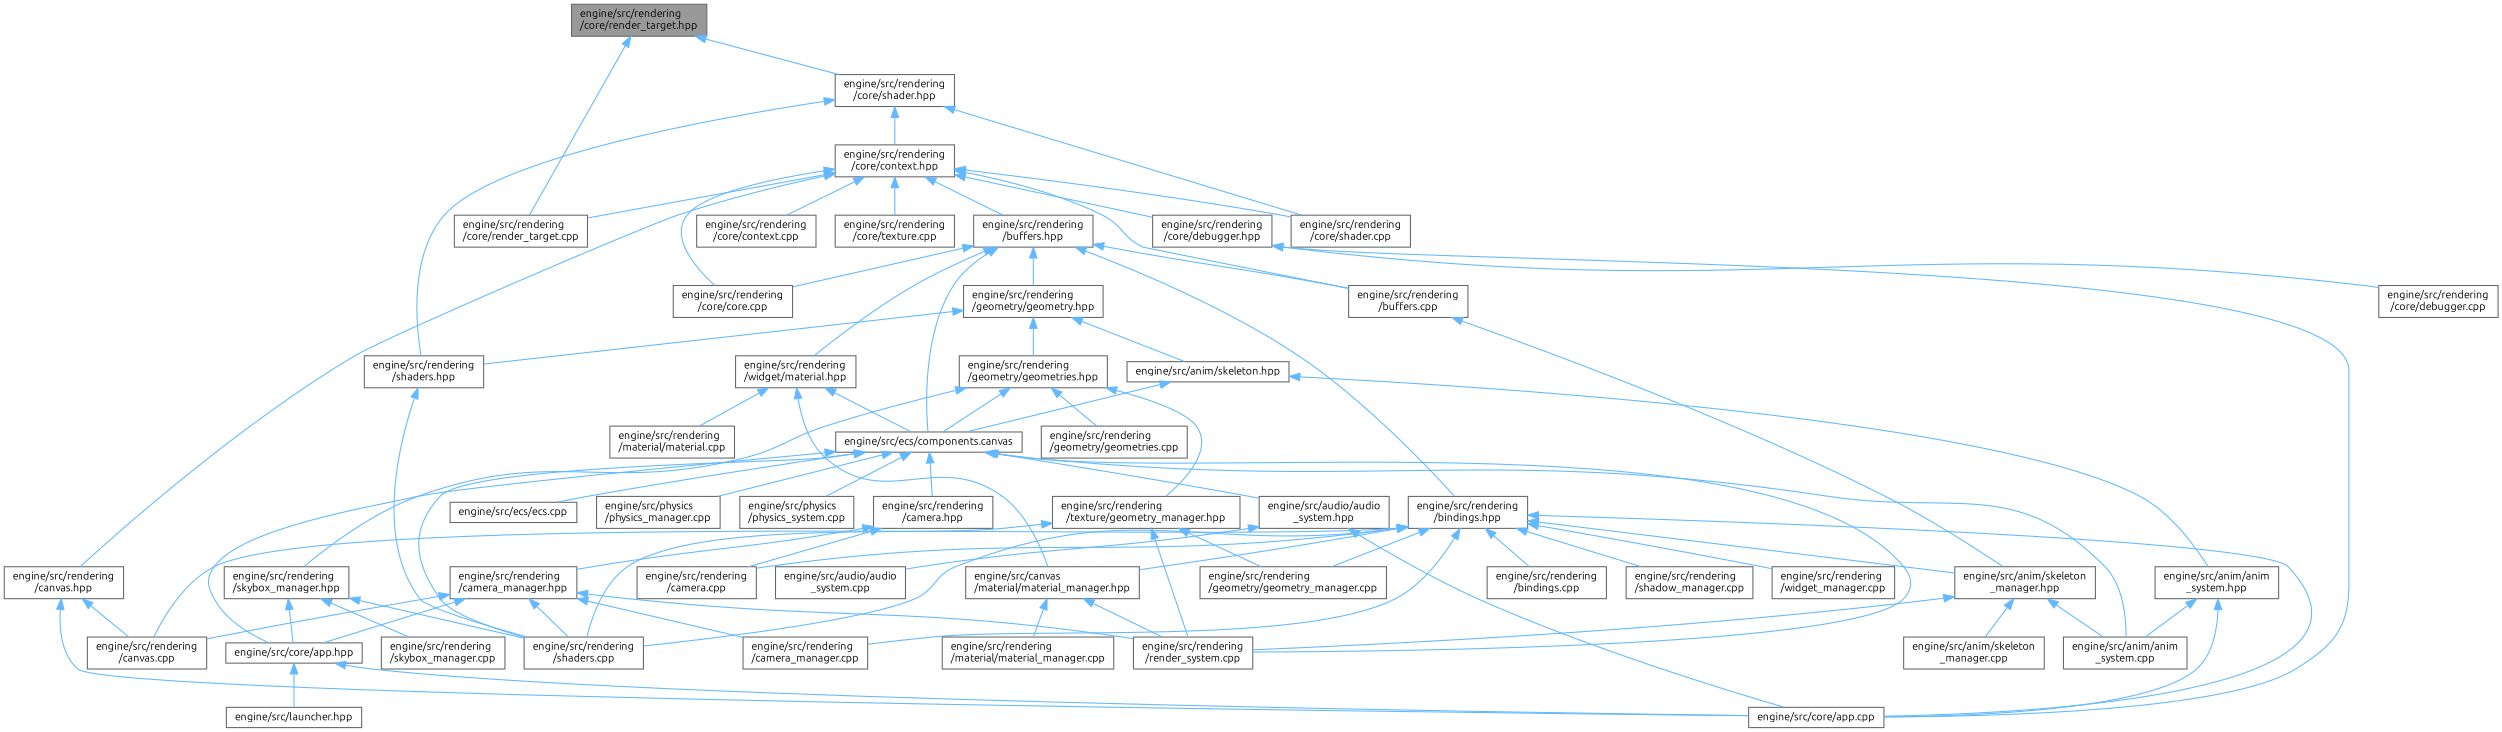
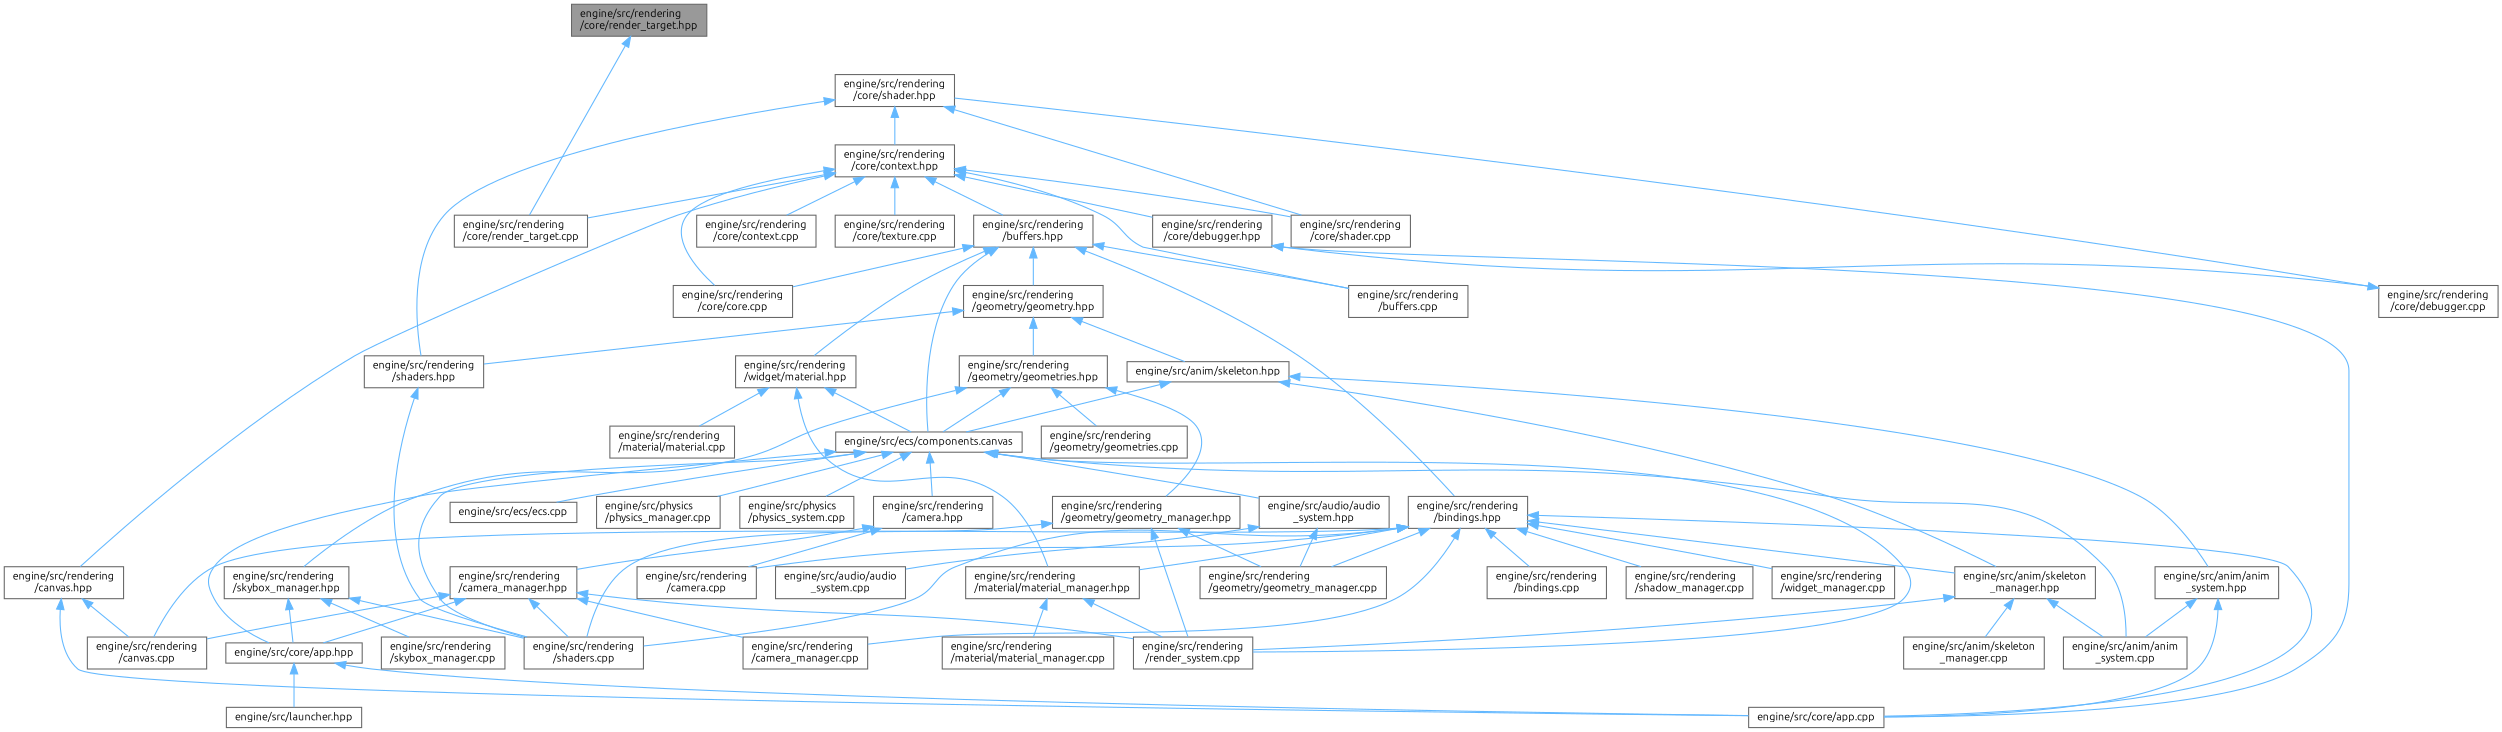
edge "engine/src/rendering /core/shader.hpp" -> "engine/src/rendering /core/render_target.hpp": now "engine/src/rendering /core/shader.hpp" -> "engine/src/rendering /core/debugger.cpp"
edge "engine/src/anim/skeleton _manager.hpp" -> "engine/src/rendering /buffers.cpp": now "engine/src/anim/skeleton _manager.hpp" -> "engine/src/anim/skeleton.hpp"
node "engine/src/rendering /texture/geometry_manager.hpp": label "engine/src/rendering /texture/geometry_manager.hpp" -> "engine/src/rendering /geometry/geometry_manager.hpp"
node "engine/src/canvas /material/material_manager.hpp": label "engine/src/canvas /material/material_manager.hpp" -> "engine/src/rendering /material/material_manager.hpp"
edge "engine/src/core/app.cpp" -> "engine/src/audio/audio _system.hpp": now "engine/src/rendering /geometry/geometry_manager.cpp" -> "engine/src/audio/audio _system.hpp"
